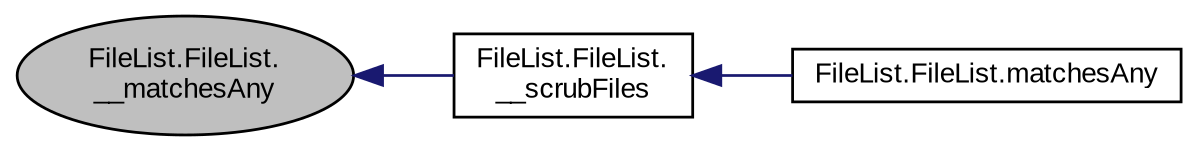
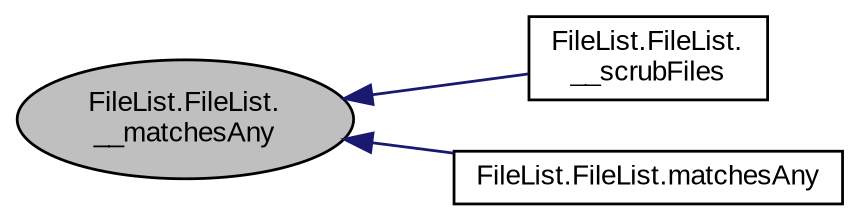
edge "FileList.FileList.matchesAny" -> "FileList.FileList. __scrubFiles": now "FileList.FileList.matchesAny" -> "FileList.FileList. __matchesAny"
